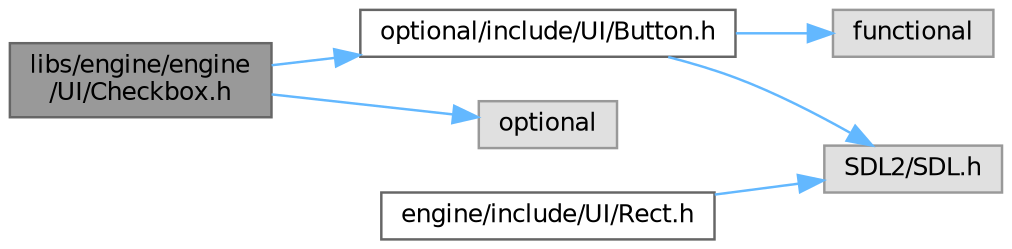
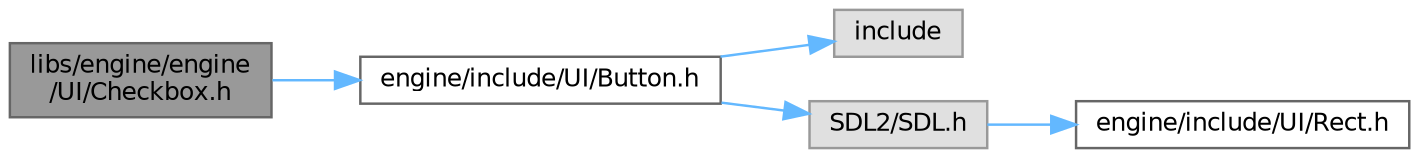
node "optional/include/UI/Button.h": label "optional/include/UI/Button.h" -> "engine/include/UI/Button.h"
node "functional": label "functional" -> "include"
node "optional": removed
edge "engine/include/UI/Rect.h" -> "SDL2/SDL.h": reversed
